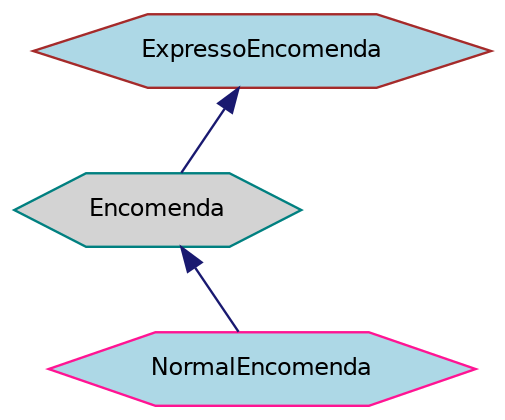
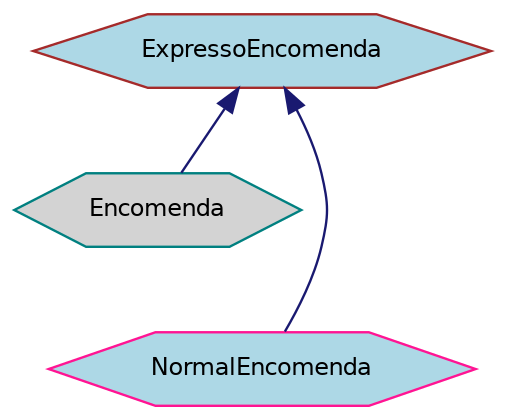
edge "NormalEncomenda" -> "Encomenda": now "NormalEncomenda" -> "ExpressoEncomenda"
